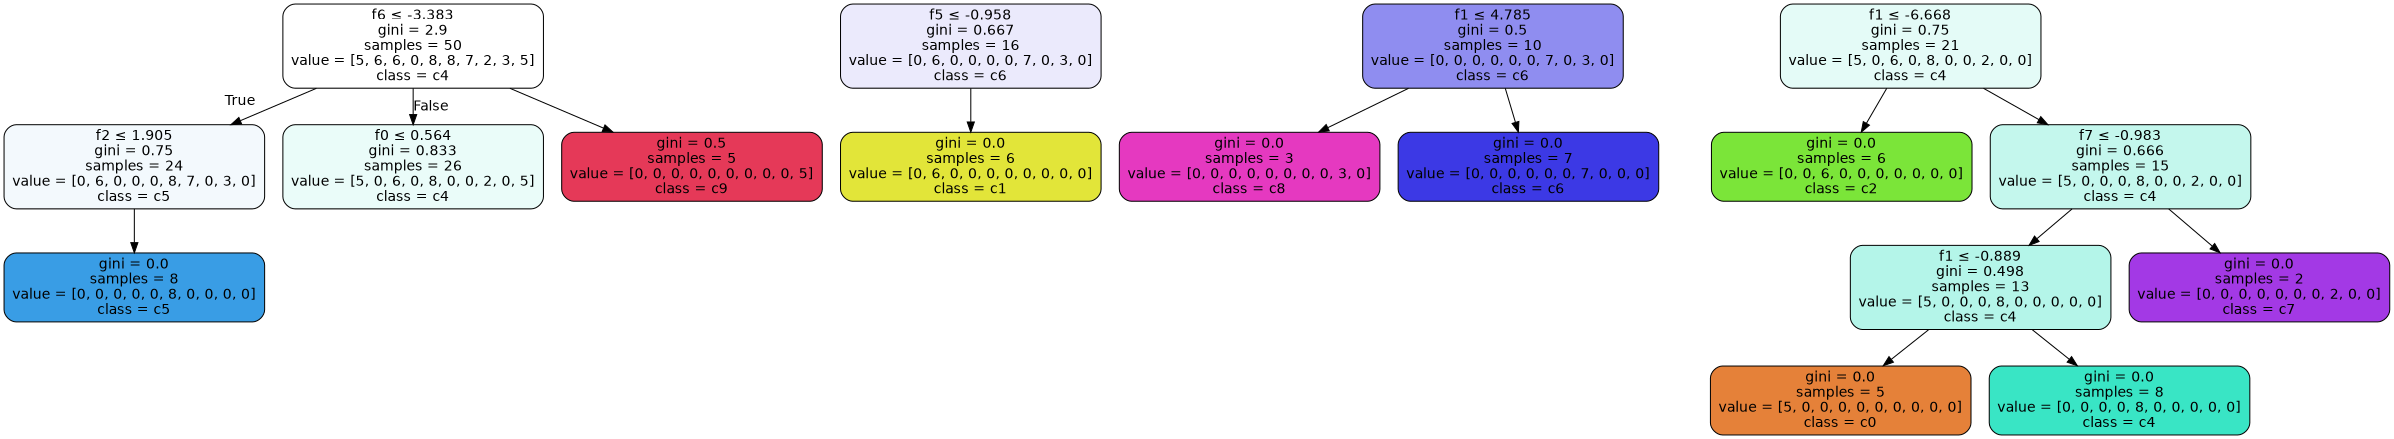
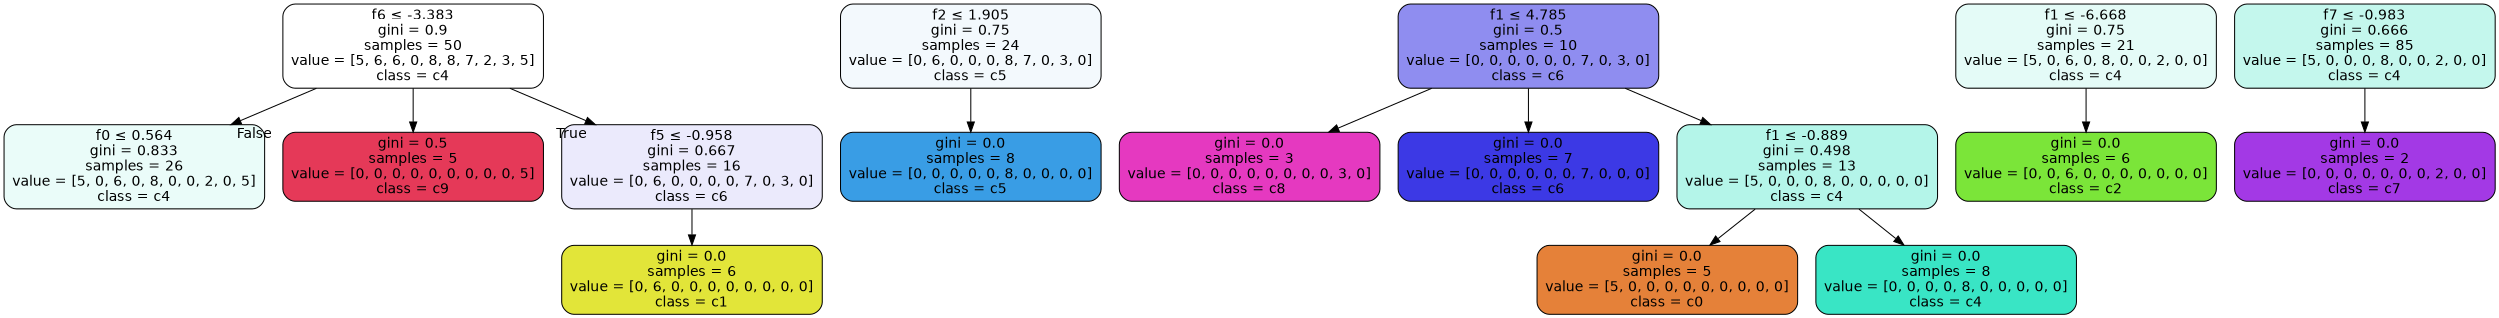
node "f6 ≤ -3.383": text "gini = 2.9" -> "gini = 0.9"
edge "f6 ≤ -3.383" -> "f2 ≤ 1.905": now "f6 ≤ -3.383" -> "f5 ≤ -0.958"
edge "f1 ≤ -6.668" -> "f7 ≤ -0.983": removed
node "f7 ≤ -0.983": text "samples = 15" -> "samples = 85"
edge "f7 ≤ -0.983" -> "f1 ≤ -0.889": now "f1 ≤ 4.785" -> "f1 ≤ -0.889"
